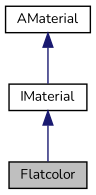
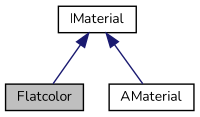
edge "IMaterial" -> "AMaterial": reversed
